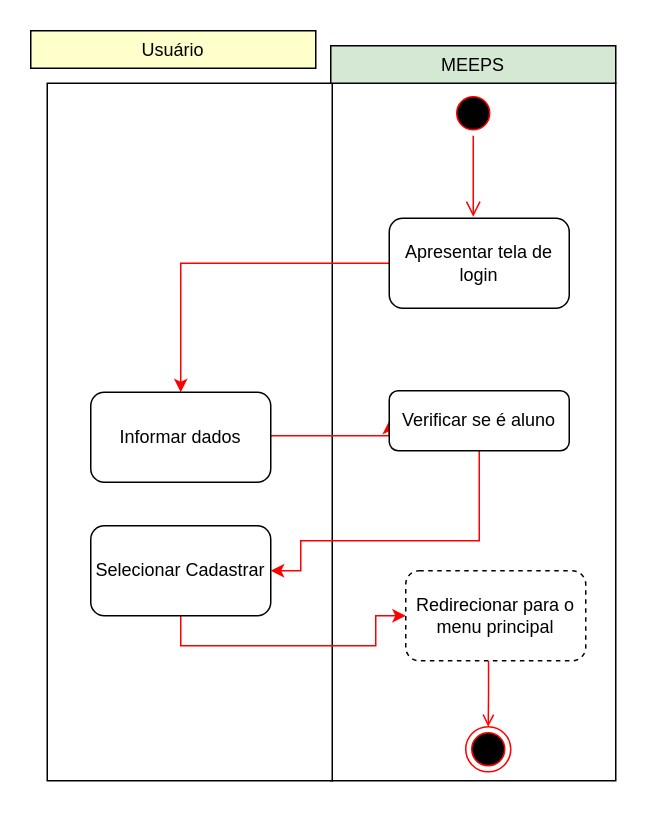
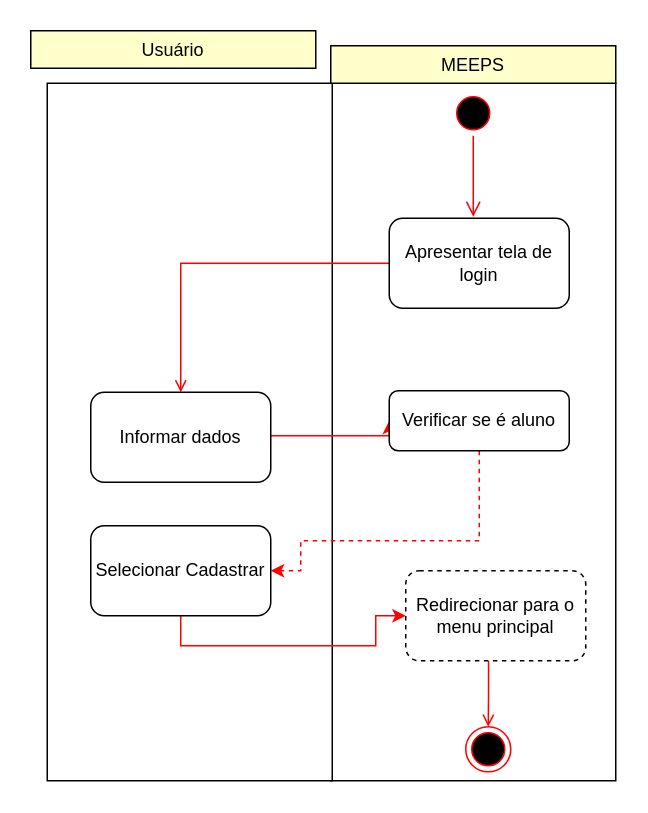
node "MEEPS": fillcolor #d5e8d4 -> #ffffcc
edge "Apresentar tela de login" -> "Informar dados": arrowhead classic -> open
edge "Verificar se é aluno" -> "Selecionar Cadastrar": style solid -> dashed
